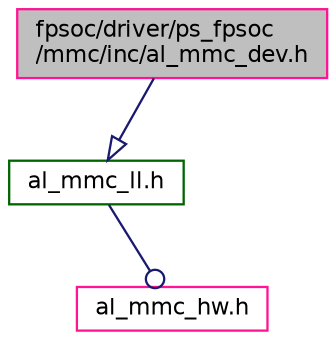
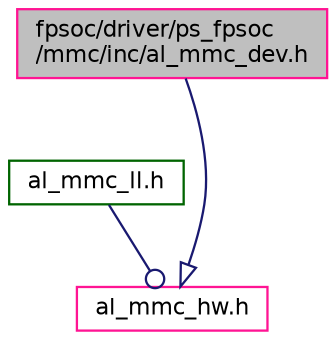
edge "fpsoc/driver/ps_fpsoc /mmc/inc/al_mmc_dev.h" -> "al_mmc_ll.h": now "fpsoc/driver/ps_fpsoc /mmc/inc/al_mmc_dev.h" -> "al_mmc_hw.h"
